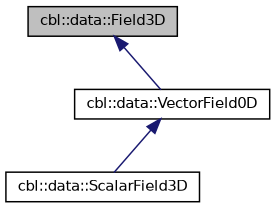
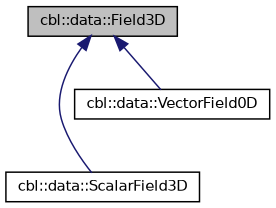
edge "cbl::data::ScalarField3D" -> "cbl::data::VectorField0D": now "cbl::data::ScalarField3D" -> "cbl::data::Field3D"
